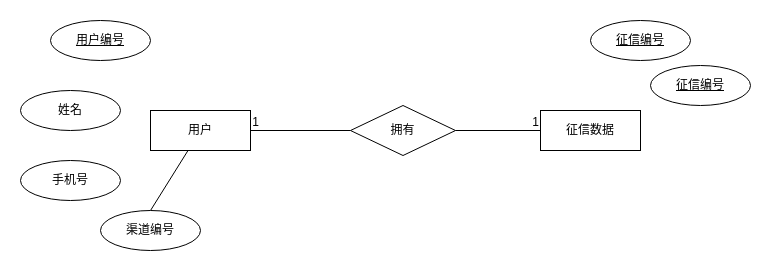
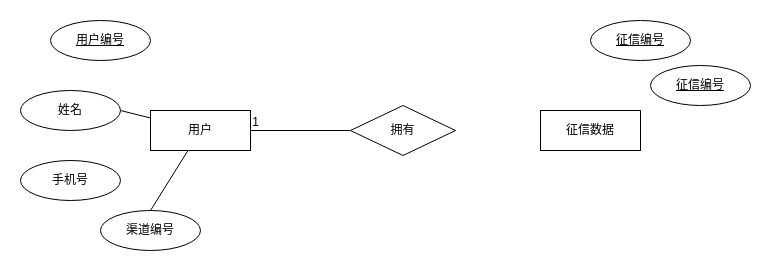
edge "姓名" -- "用户": added
edge "拥有" -- "征信数据": removed, label "1"
